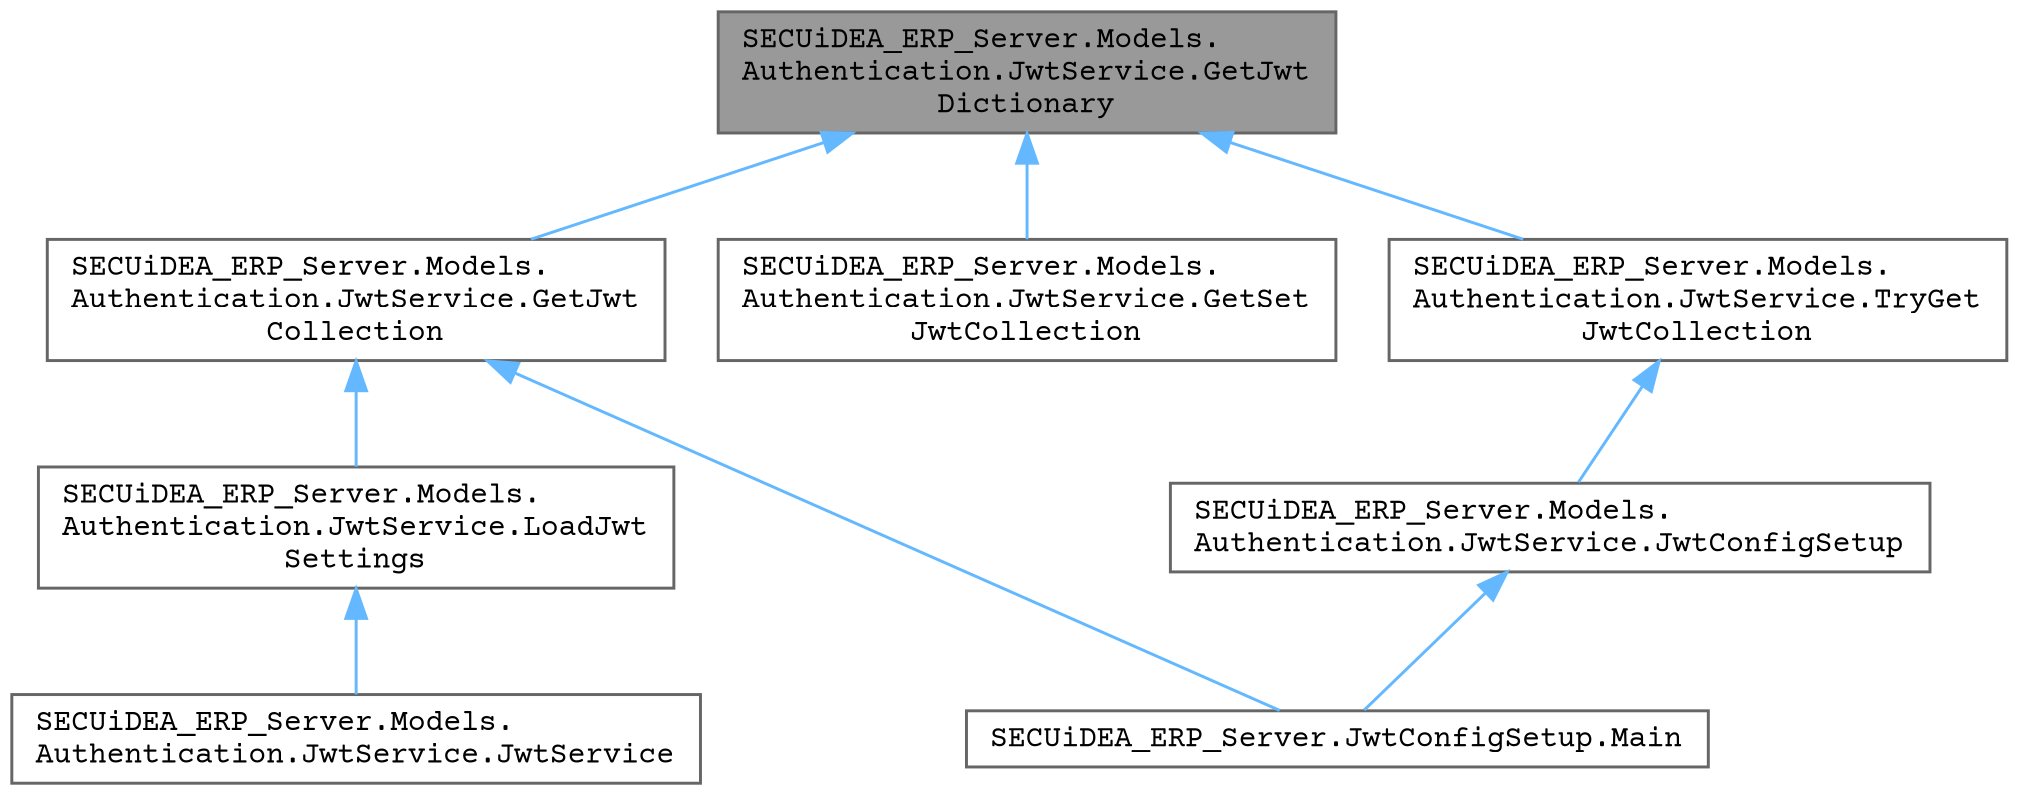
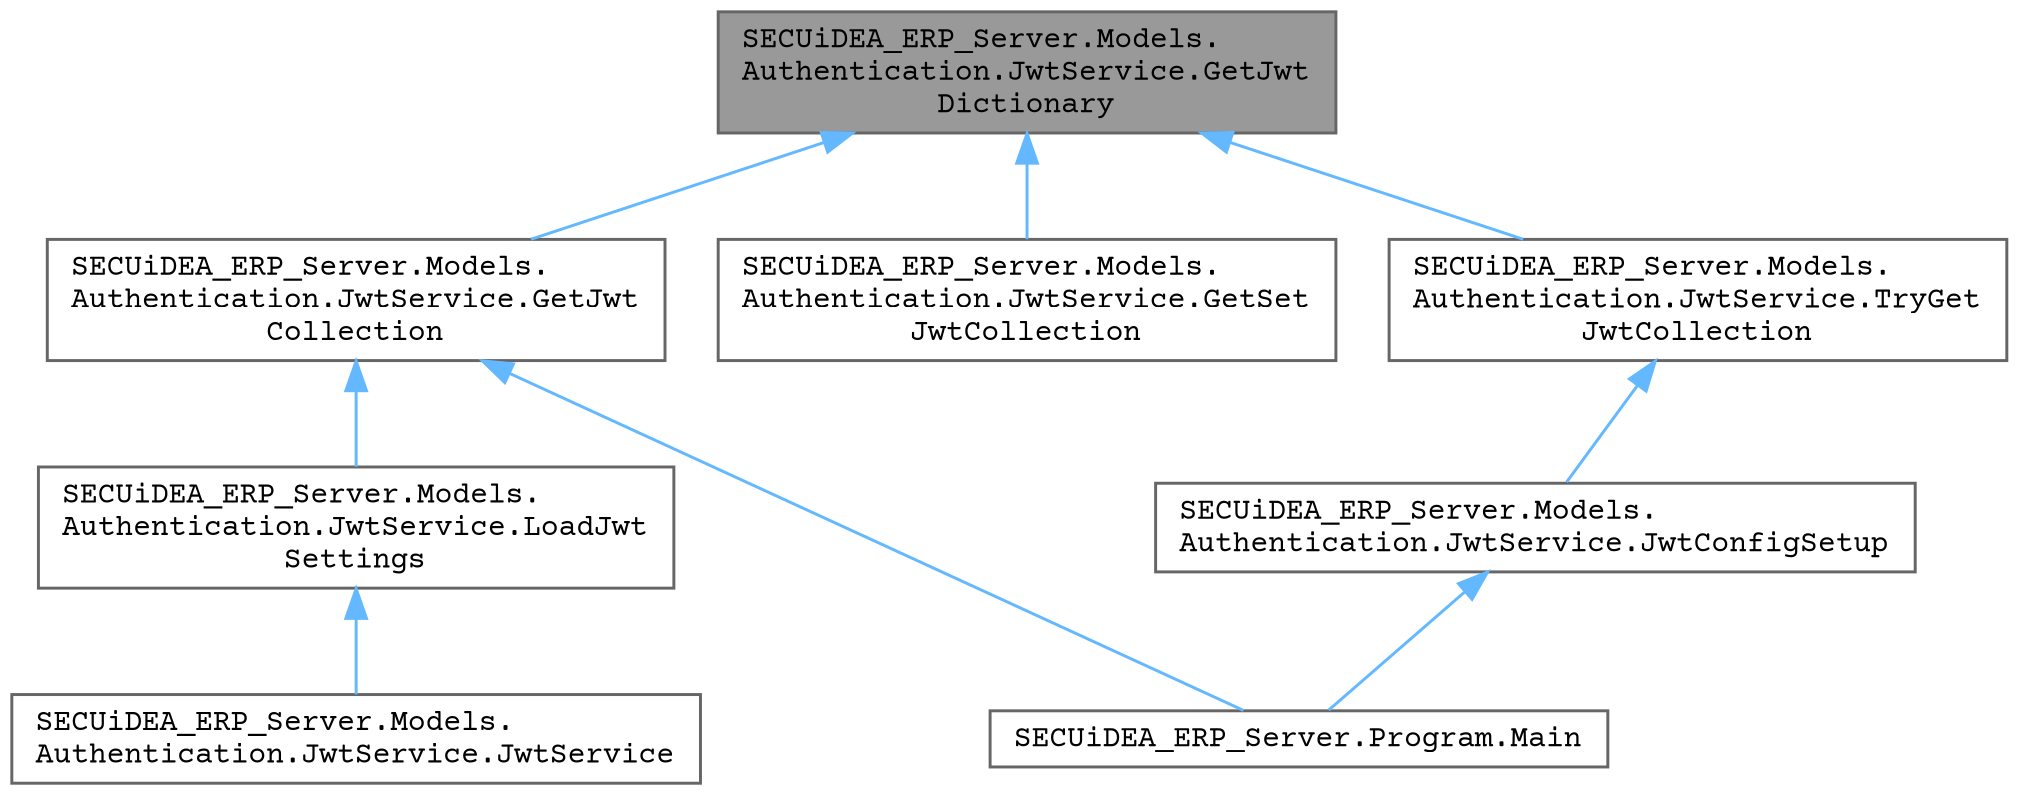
node "SECUiDEA_ERP_Server.JwtConfigSetup.Main": label "SECUiDEA_ERP_Server.JwtConfigSetup.Main" -> "SECUiDEA_ERP_Server.Program.Main"
